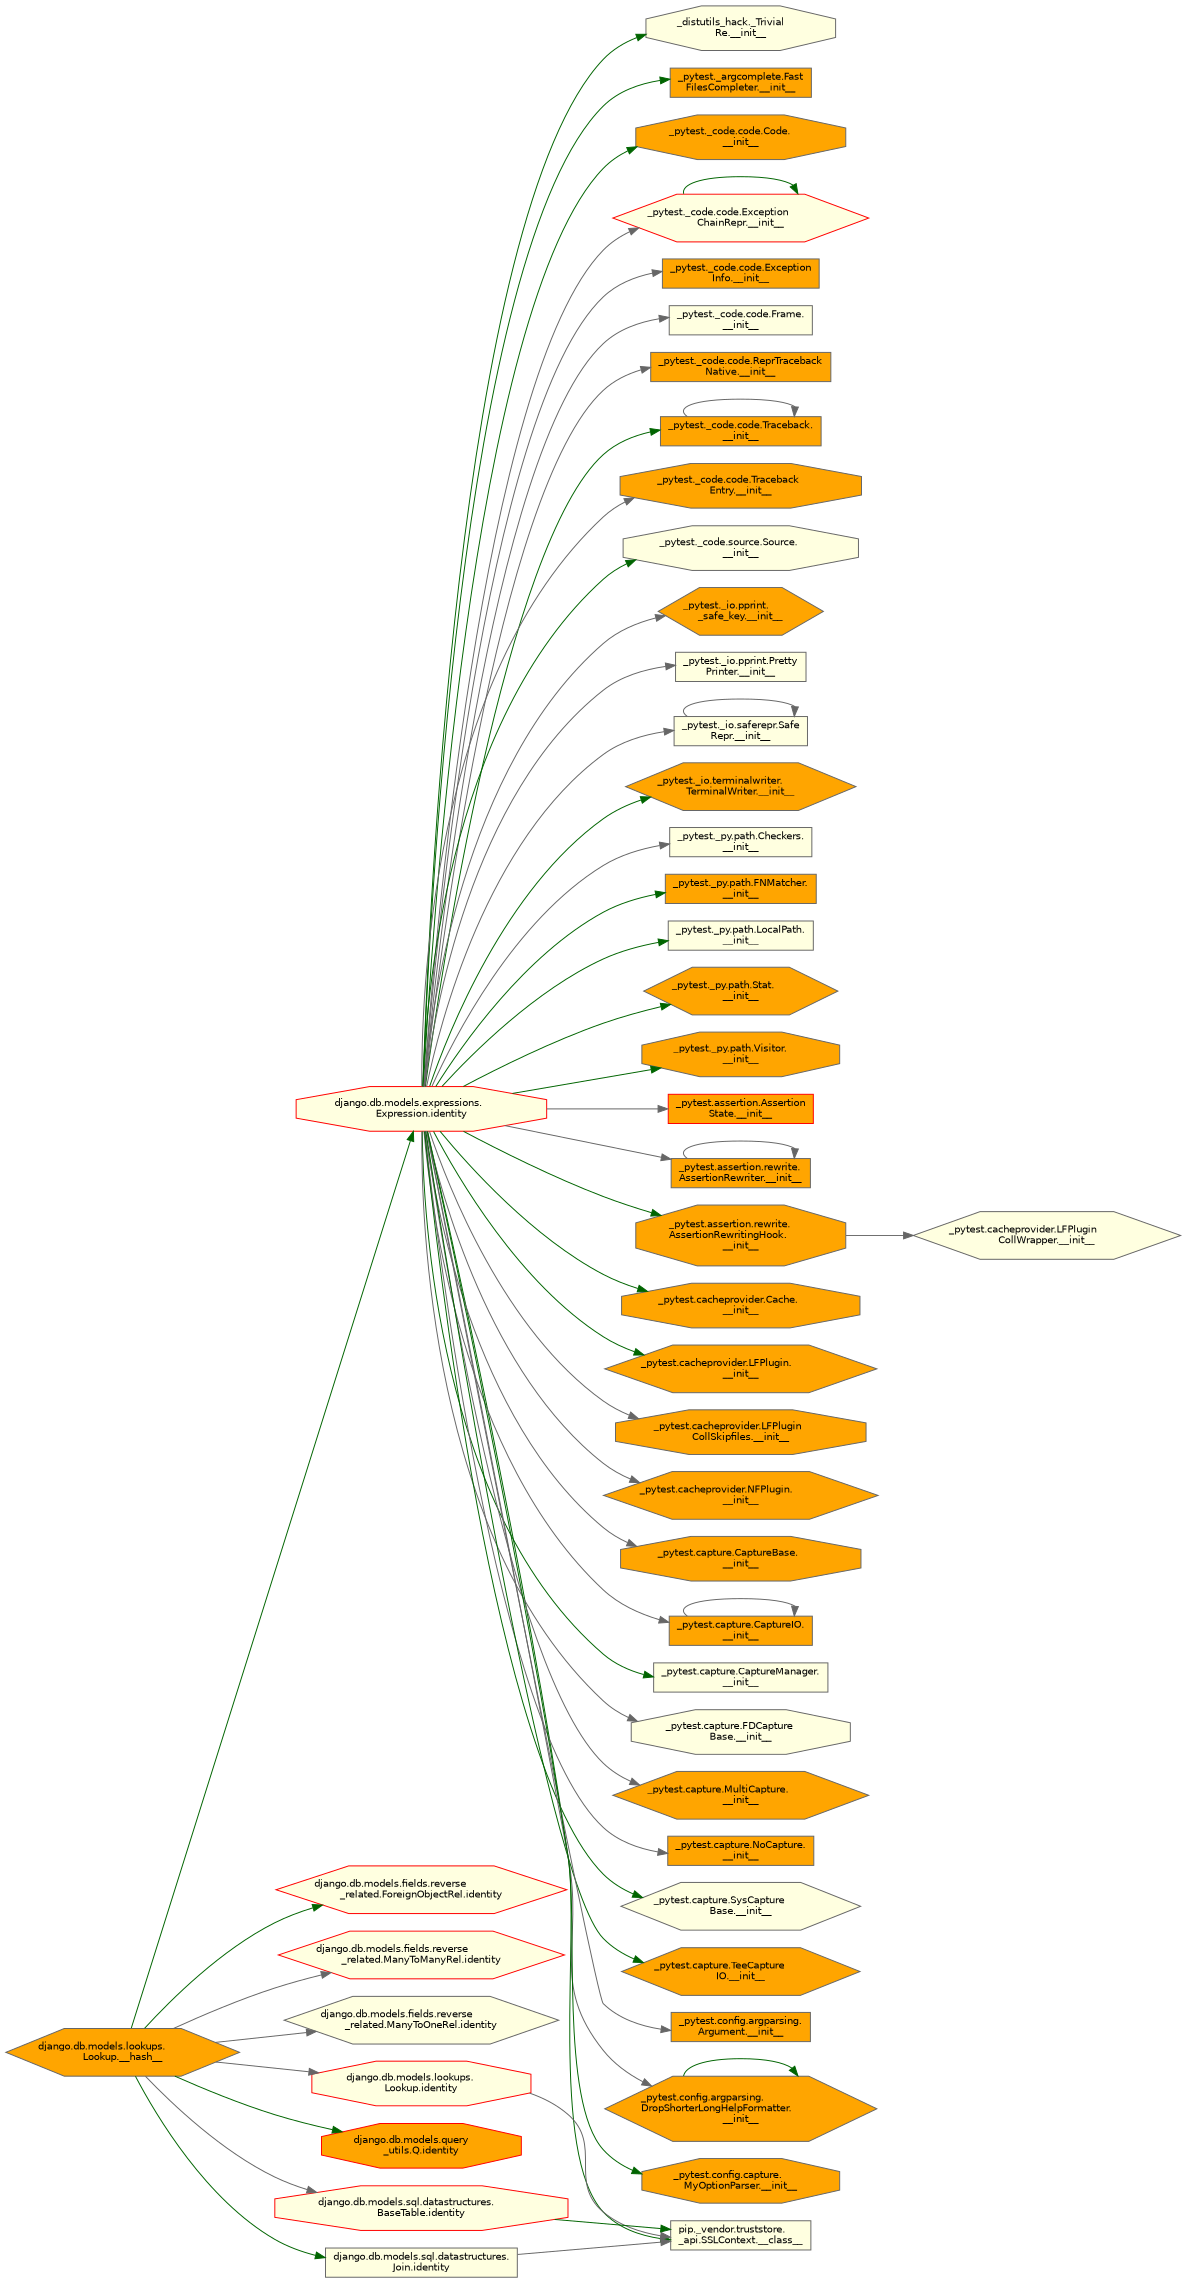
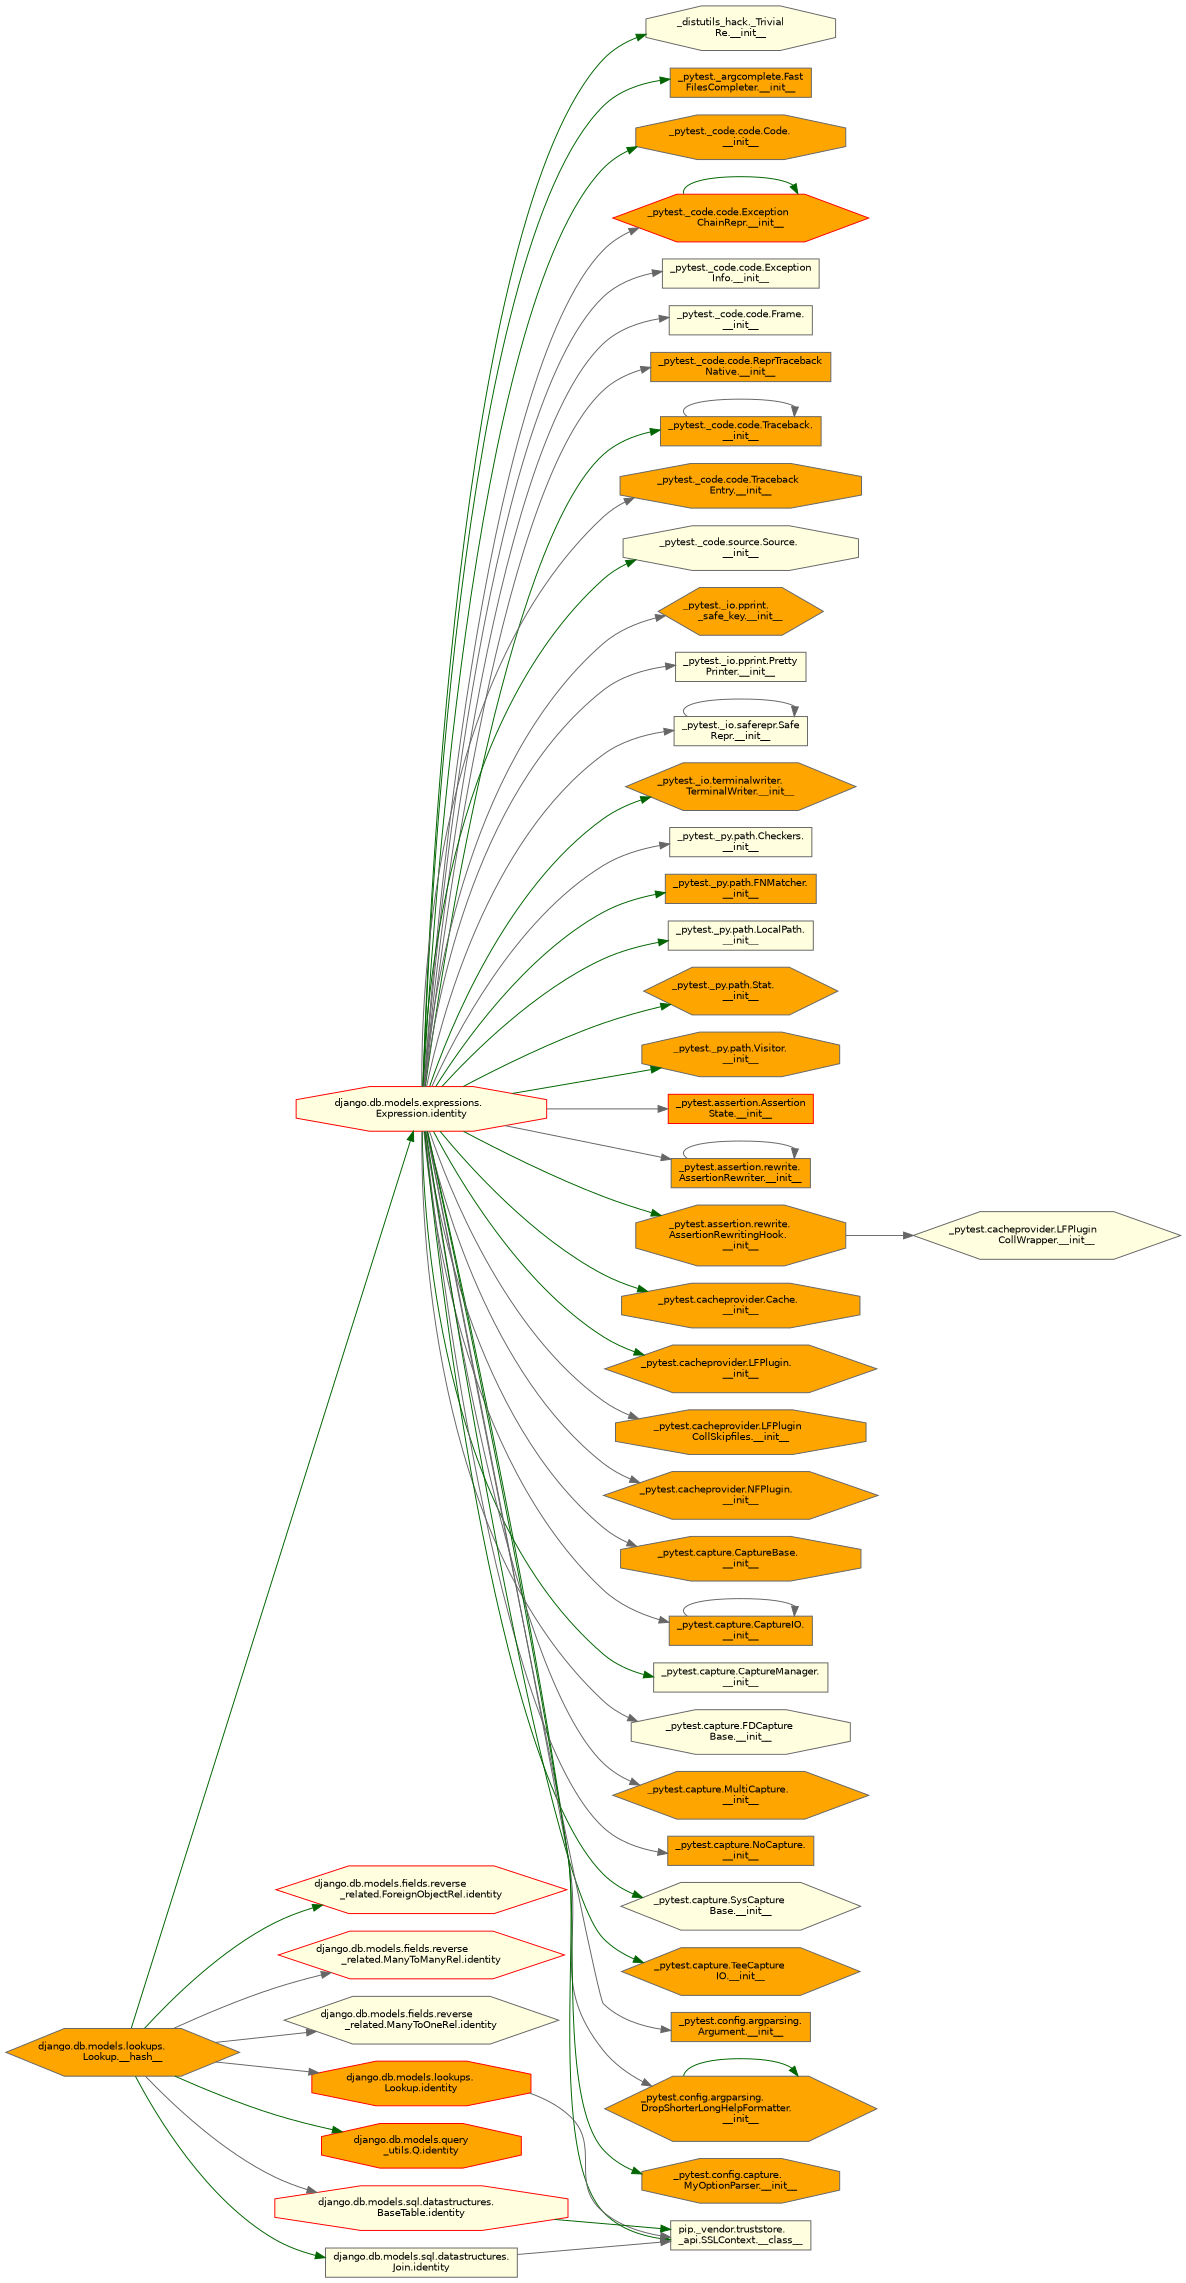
node "_pytest._code.code.Exception ChainRepr.__init__": fillcolor lightyellow -> orange
node "_pytest._code.code.Exception Info.__init__": fillcolor orange -> lightyellow
node "django.db.models.lookups. Lookup.identity": fillcolor lightyellow -> orange
